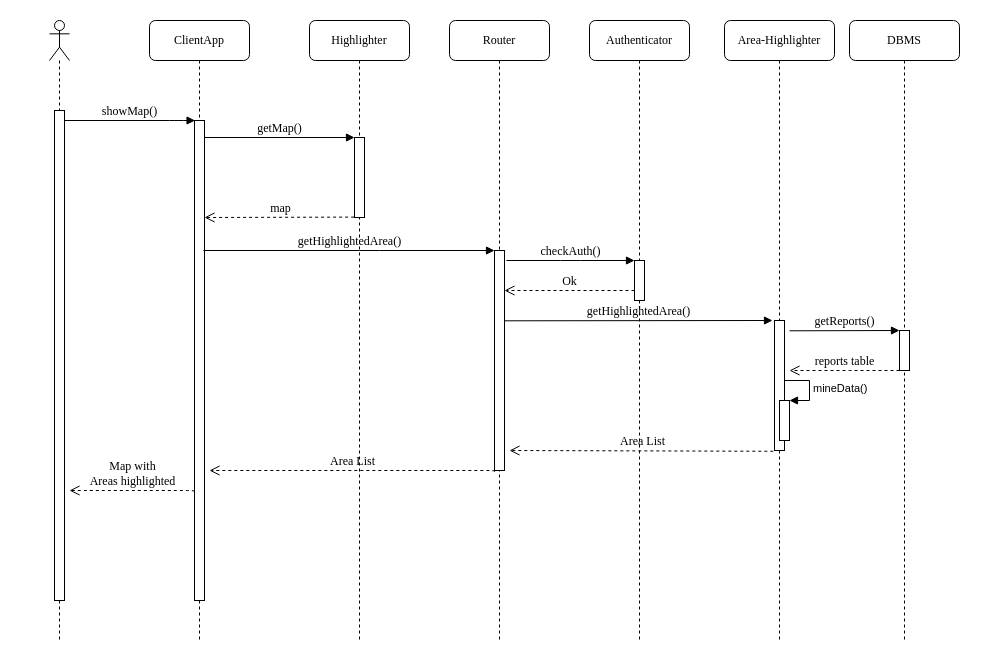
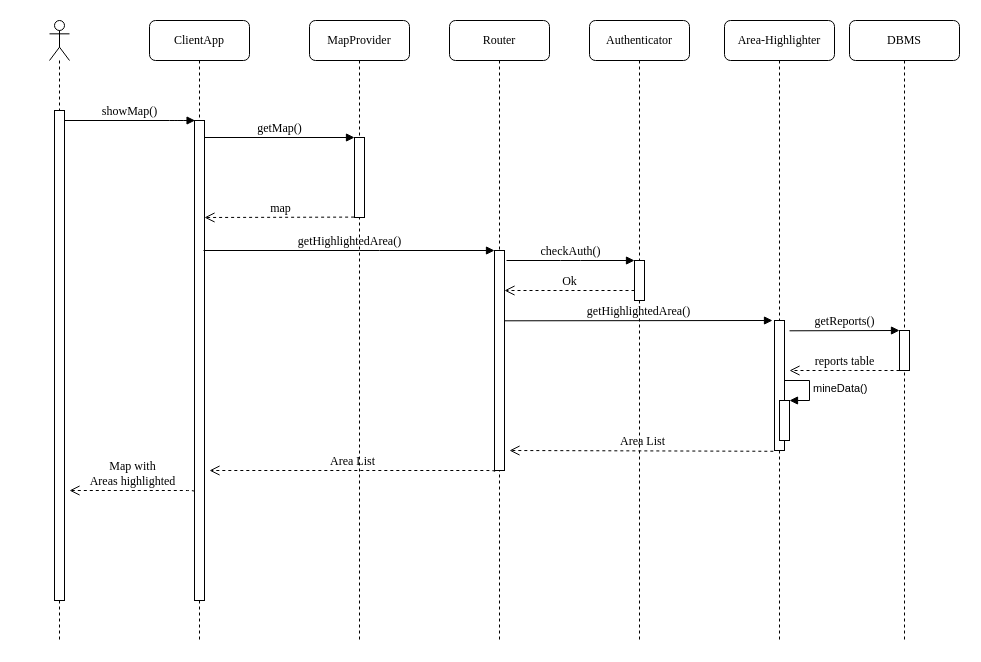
node "Highlighter": label "Highlighter" -> "MapProvider"
